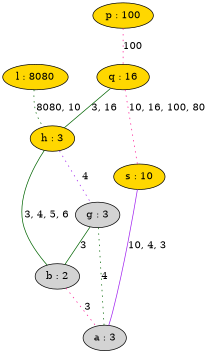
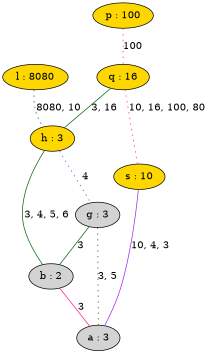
edge "g : 3" -- "a : 3": label "4" -> "3, 5"
edge "b : 2" -- "a : 3": style dotted -> solid
